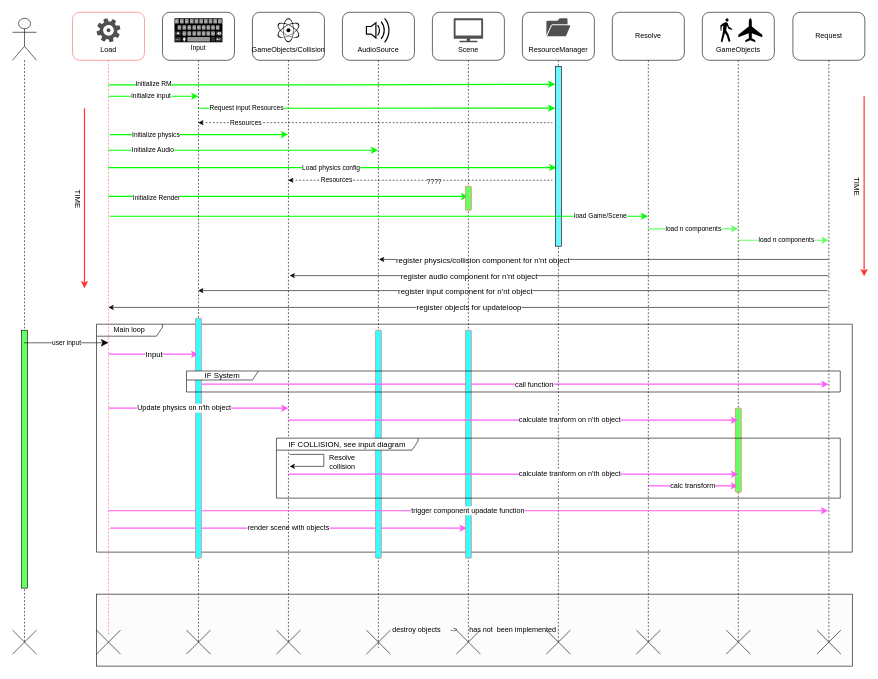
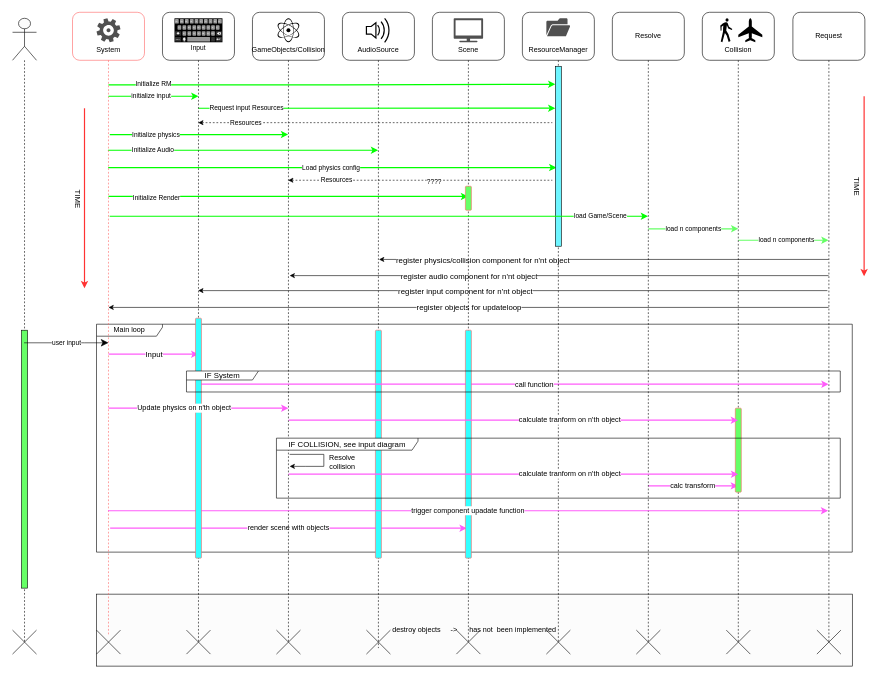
node "Load": label "Load" -> "System"
node "GameObjects": label "GameObjects" -> "Collision"
